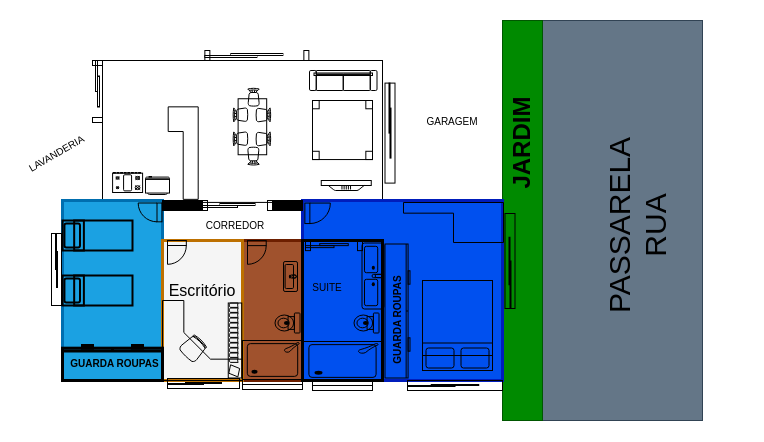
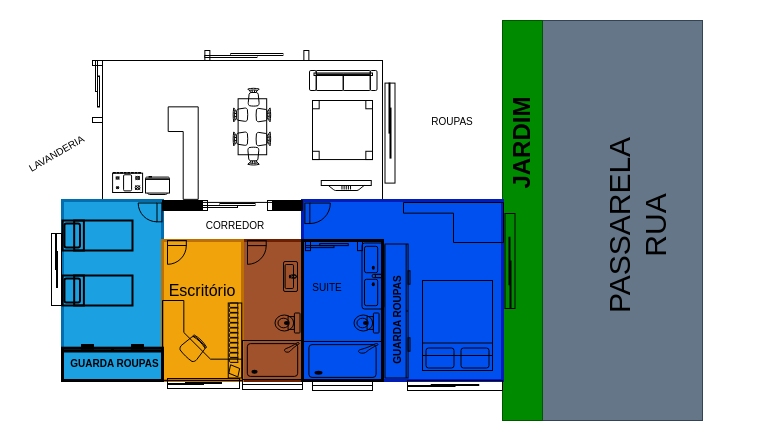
node "GARAGEM": label "GARAGEM" -> "ROUPAS"
node "Escritório": fillcolor #f5f5f5 -> #f0a30a
